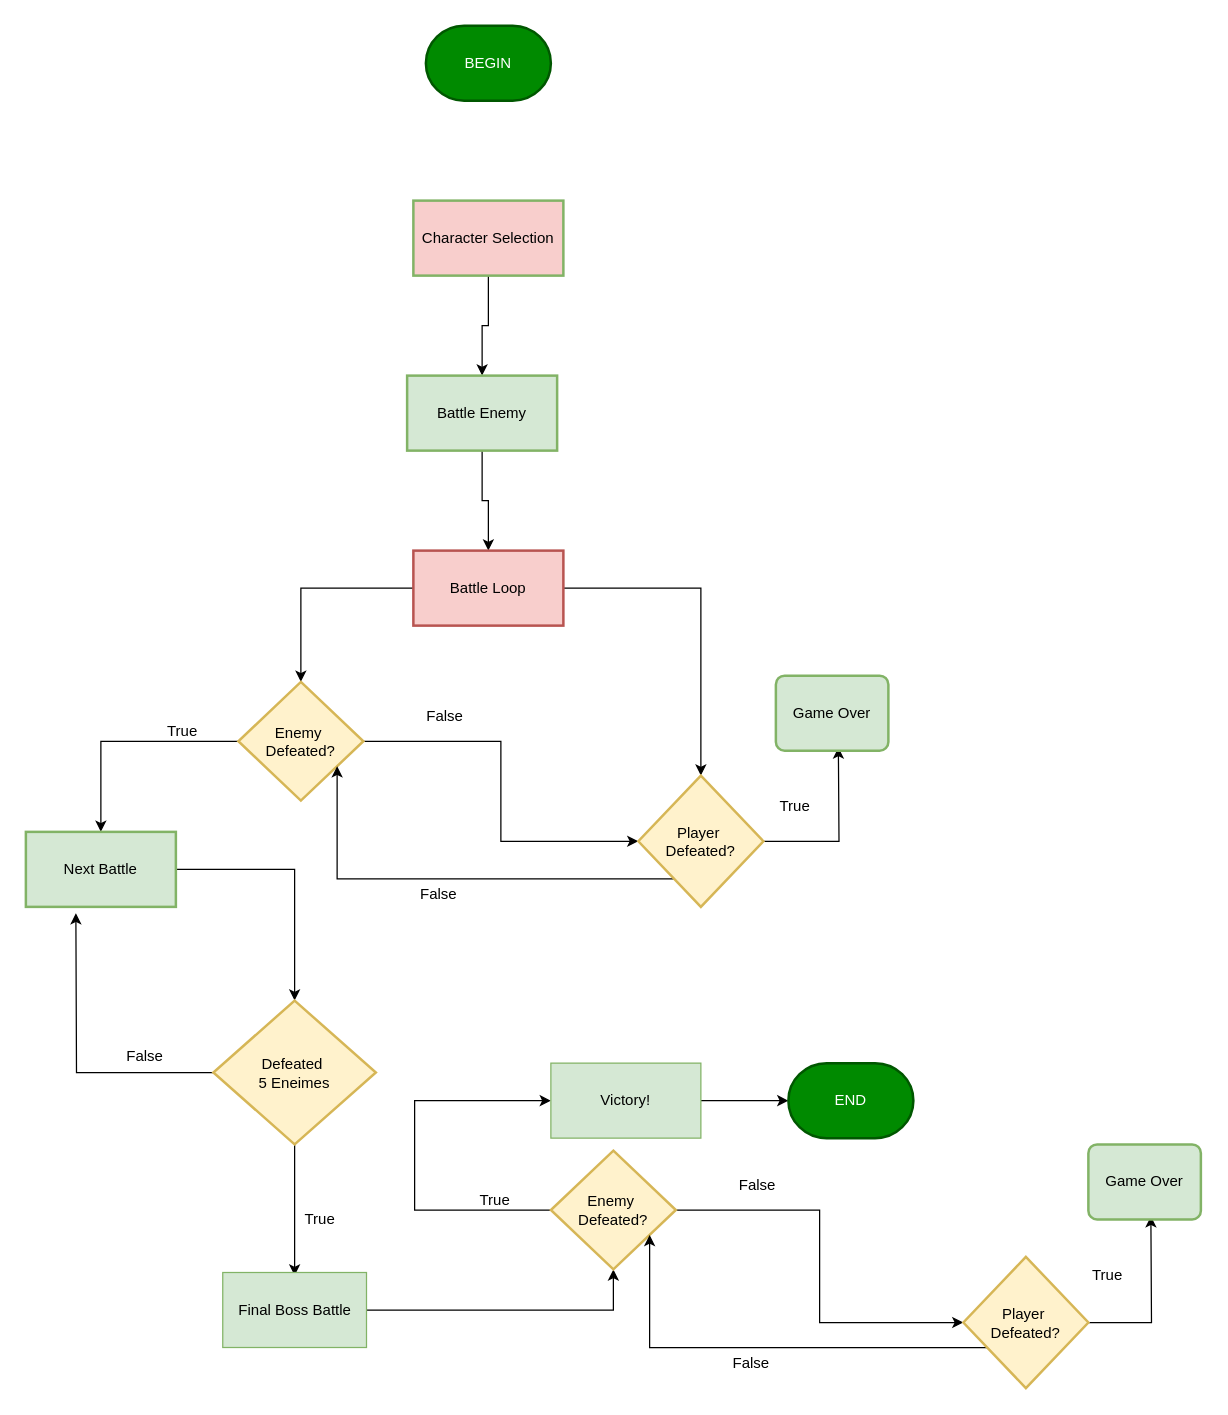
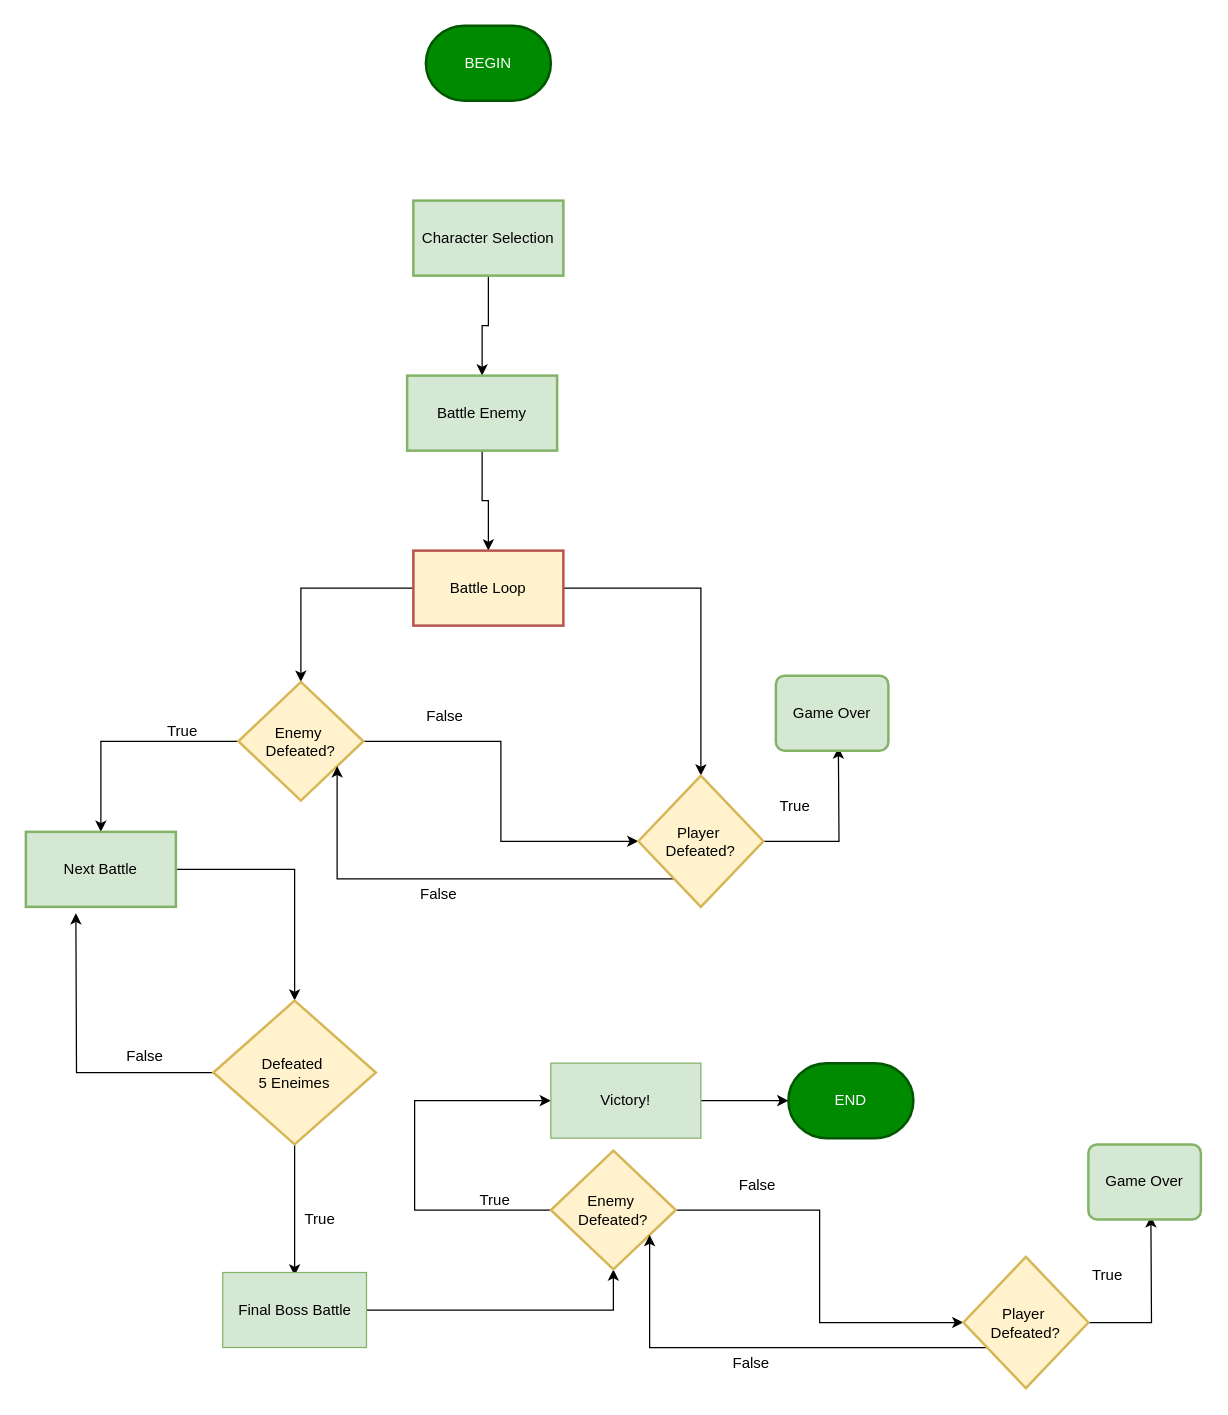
node "Character Selection": fillcolor #f8cecc -> #d5e8d4
node "Battle Loop": fillcolor #f8cecc -> #fff2cc
